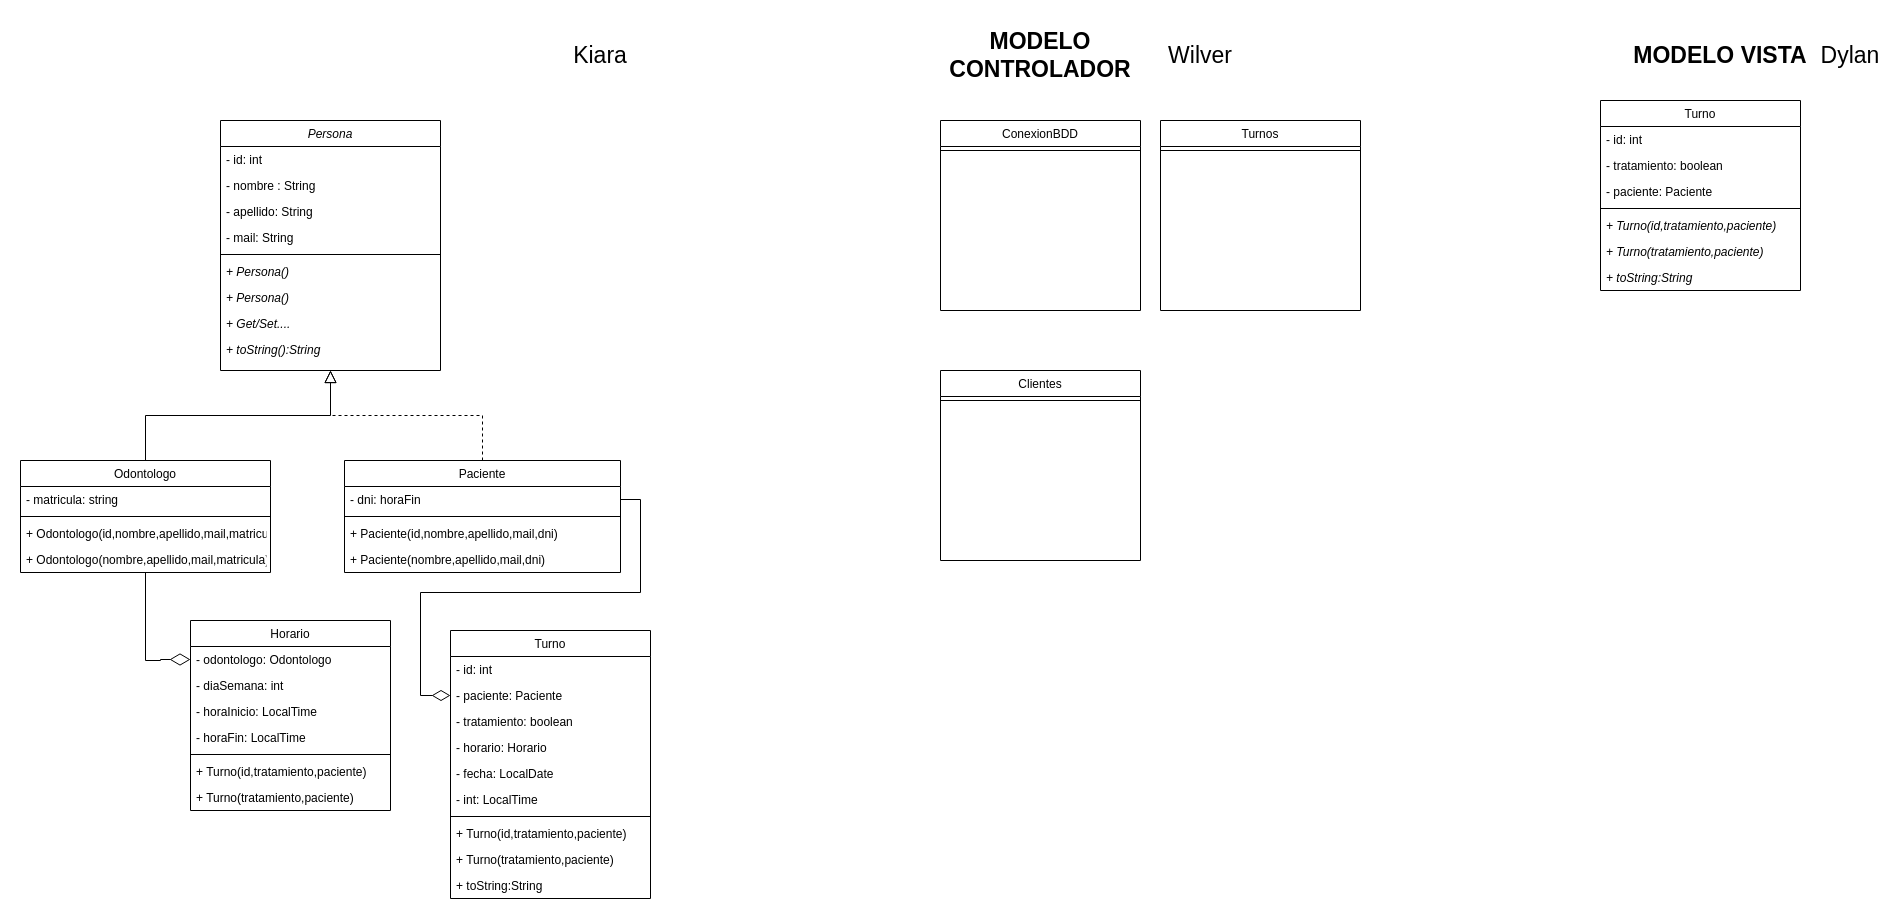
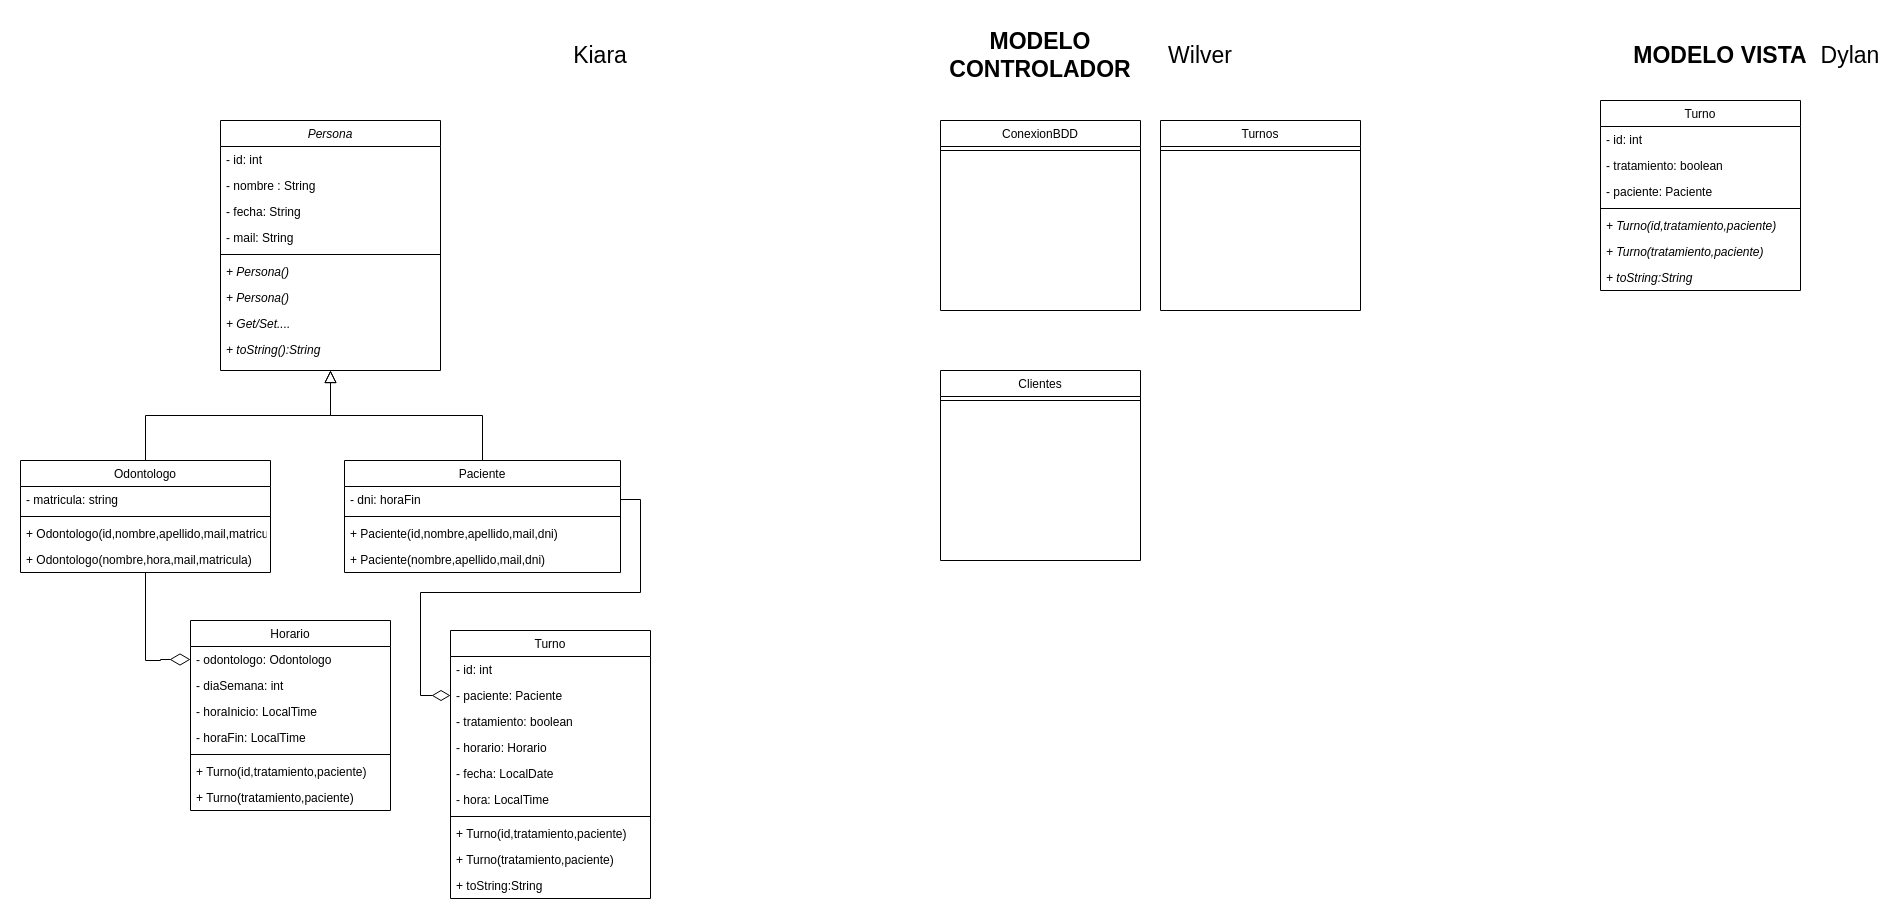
node "- apellido: String": label "- apellido: String" -> "- fecha: String"
edge "Paciente" -> "Persona": style dashed -> solid
node "+ Odontologo(nombre,apellido,mail,matricula)": label "+ Odontologo(nombre,apellido,mail,matricula)" -> "+ Odontologo(nombre,hora,mail,matricula)"
node "- int: LocalTime": label "- int: LocalTime" -> "- hora: LocalTime"
